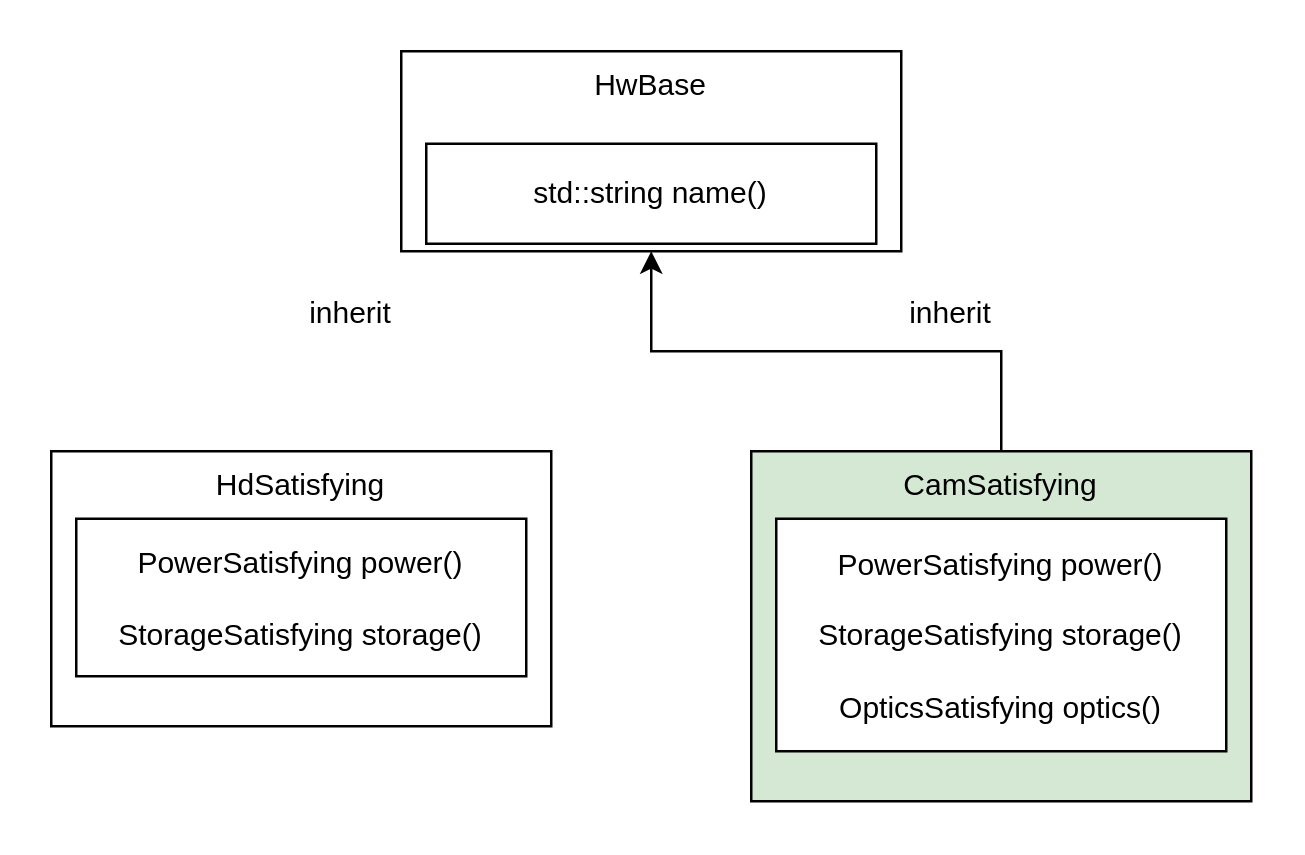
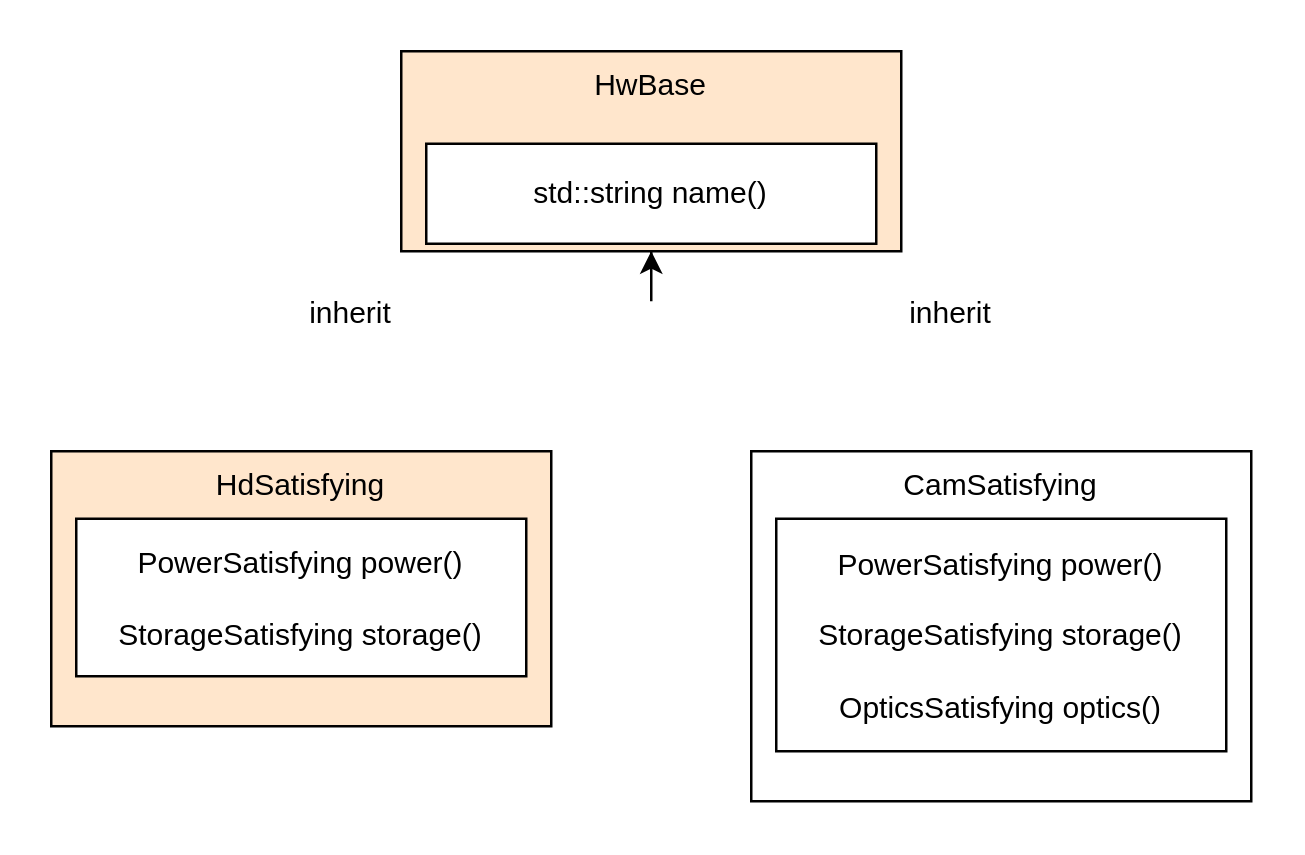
node "HwBase": fillcolor #ffffff -> #ffe6cc
edge "CamSatisfying" -> "HwBase": now "std::string name()" -> "HwBase"
node "HdSatisfying": fillcolor #ffffff -> #ffe6cc
node "CamSatisfying": fillcolor #d5e8d4 -> #ffffff
